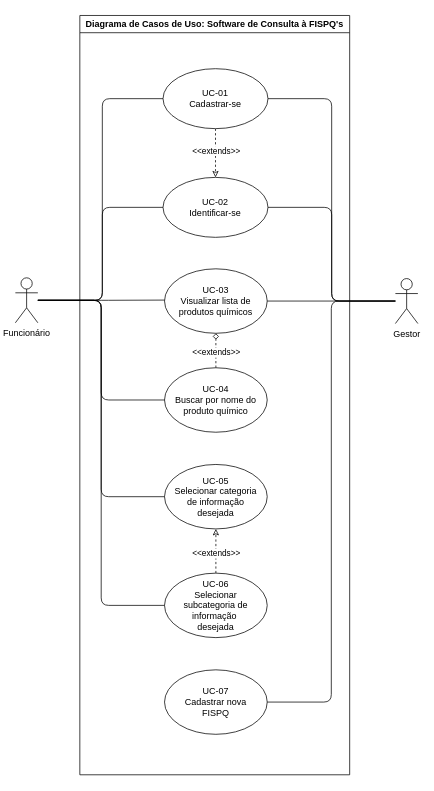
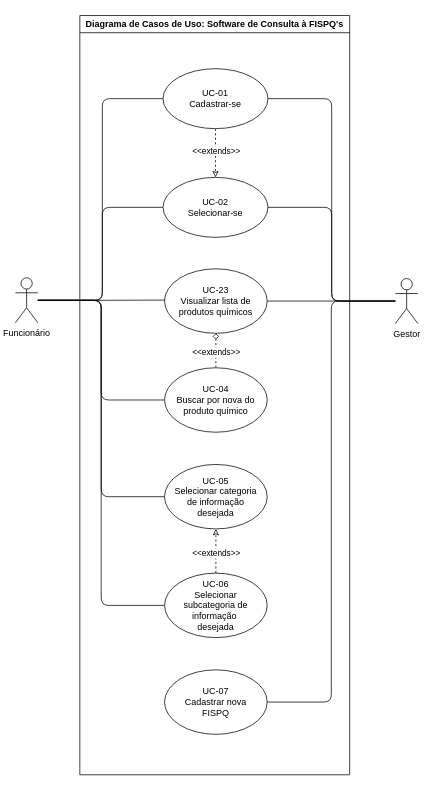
node "UC-02 Identificar-se": label "UC-02 Identificar-se" -> "UC-02 Selecionar-se"
node "UC-03 Visualizar lista de produtos químicos": label "UC-03 Visualizar lista de produtos químicos" -> "UC-23 Visualizar lista de produtos químicos"
node "UC-04 Buscar por nome do produto químico": label "UC-04 Buscar por nome do produto químico" -> "UC-04 Buscar por nova do produto químico"
